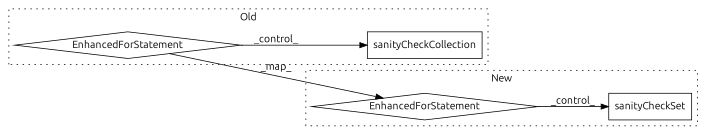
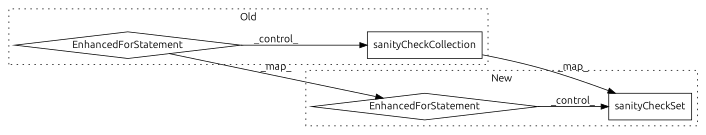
edge "sanityCheckCollection" -> "sanityCheckSet": added, label "_map_"
